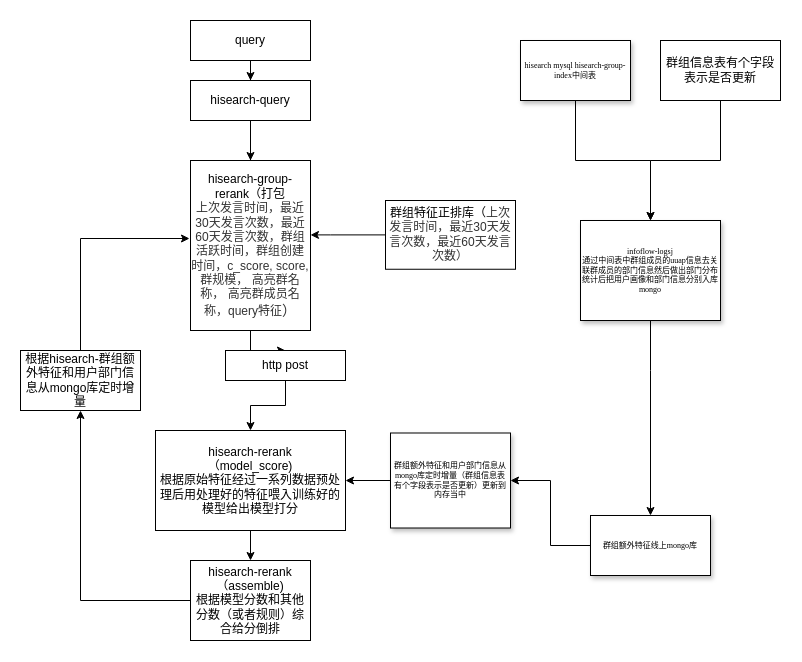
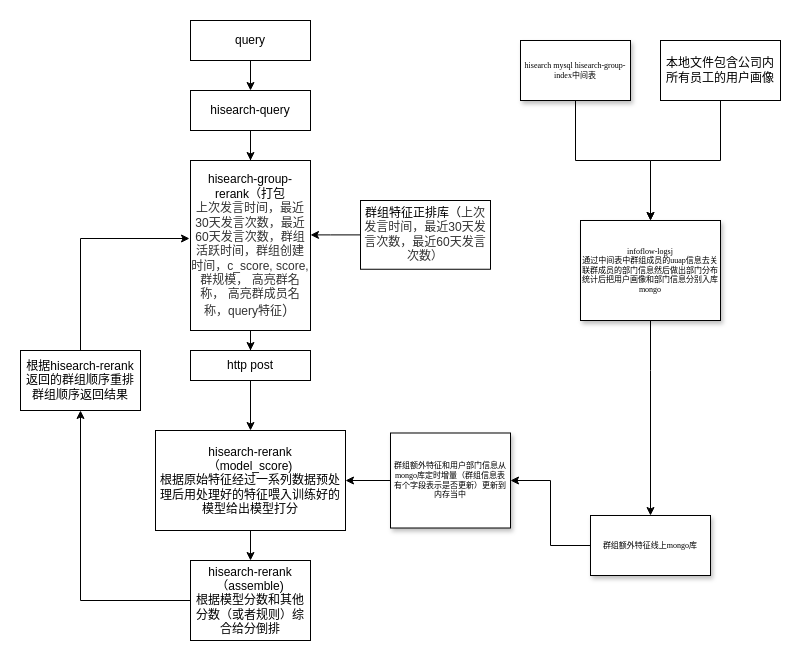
node "群组信息表有个字段表示是否更新": label "群组信息表有个字段表示是否更新" -> "本地文件包含公司内所有员工的用户画像"
node "hisearch-query": moved (251, 101) -> (251, 111)
node "群组特征正排库（上次发言时间，最近30天发言次数，最近60天发言次数）": moved (451, 235) -> (426, 235)
node "http post": moved (286, 366) -> (251, 366)
node "根据hisearch-群组额外特征和用户部门信息从mongo库定时增量": label "根据hisearch-群组额外特征和用户部门信息从mongo库定时增量" -> "根据hisearch-rerank返回的群组顺序重排群组顺序返回结果"
